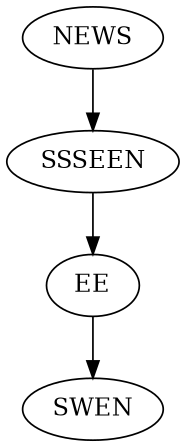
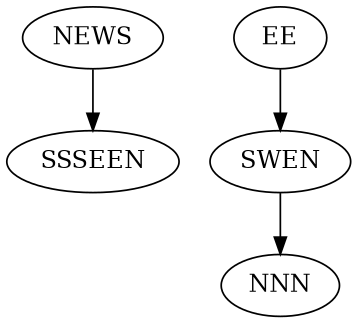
edge "SSSEEN" -> "EE": removed
node "NNN": added
